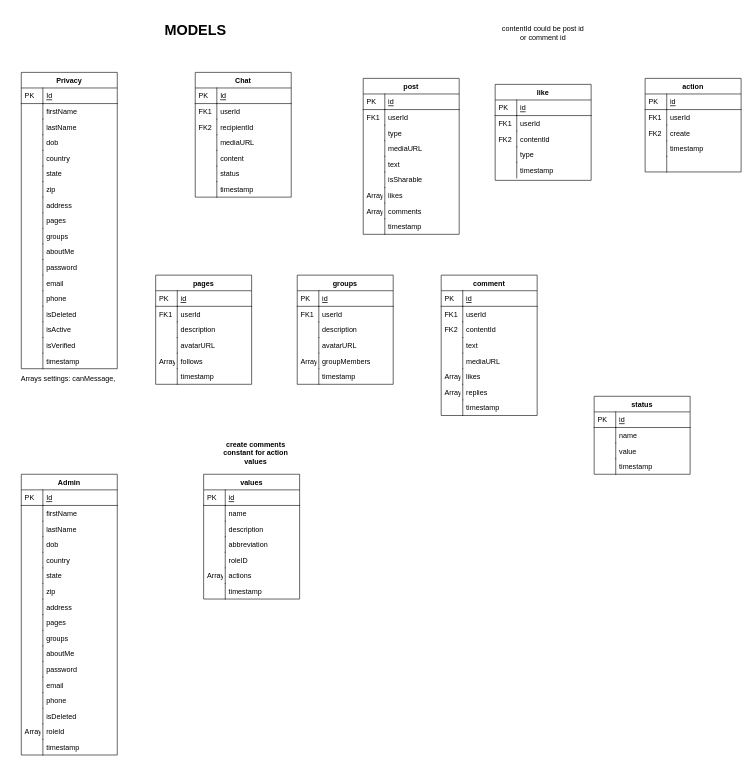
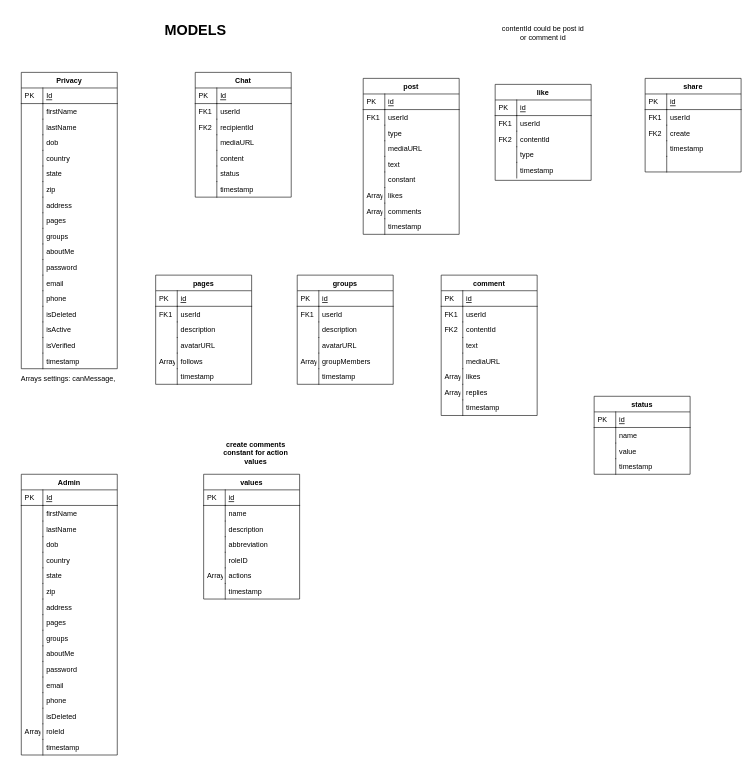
node "action": label "action" -> "share"
node "isSharable": label "isSharable" -> "constant"
